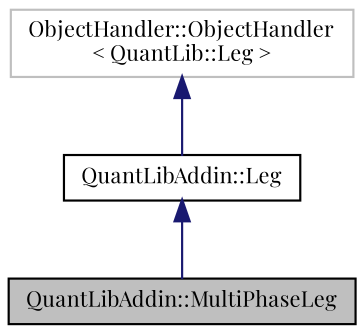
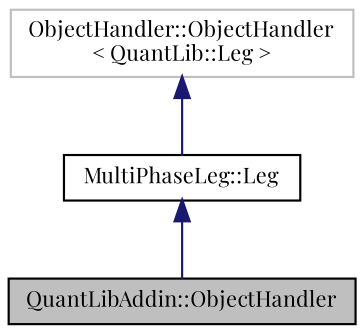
node "QuantLibAddin::Leg": label "QuantLibAddin::Leg" -> "MultiPhaseLeg::Leg"
node "QuantLibAddin::MultiPhaseLeg": label "QuantLibAddin::MultiPhaseLeg" -> "QuantLibAddin::ObjectHandler"
